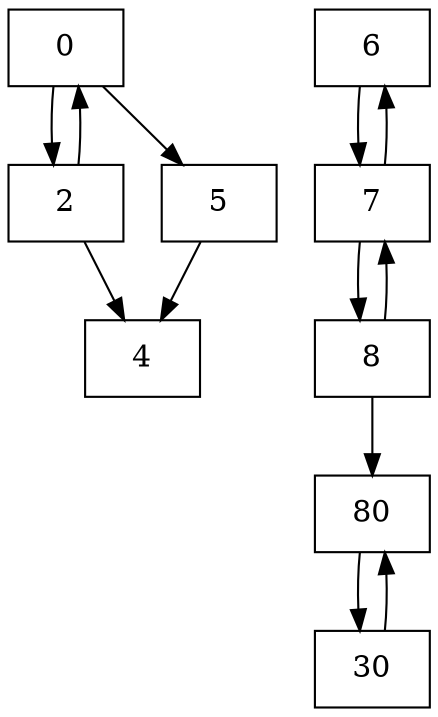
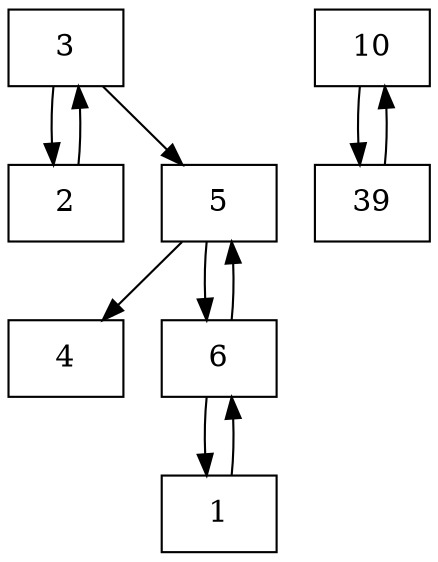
node "0": label "0" -> "3"
node "7": label "7" -> "1"
edge "5" -> "6": added
edge "2" -> "4": removed
edge "6" -> "5": added
node "8": removed
node "80": label "80" -> "10"
node "30": label "30" -> "39"
